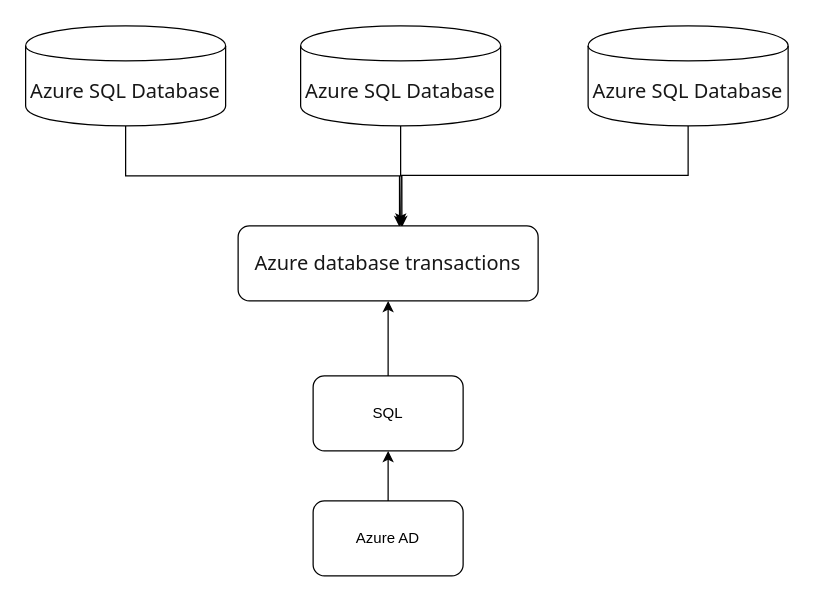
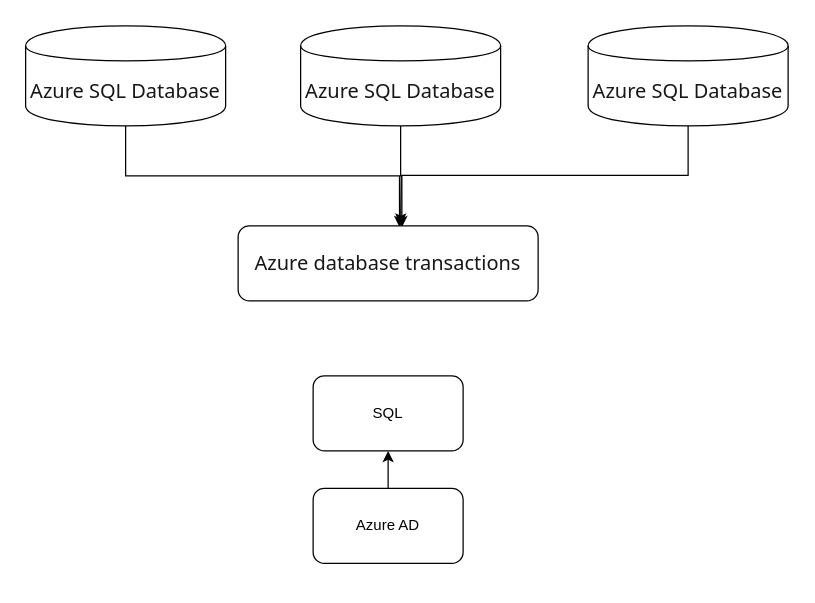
edge "SQL" -> "Azure database transactions": removed
node "Azure AD": moved (388, 538) -> (388, 526)
